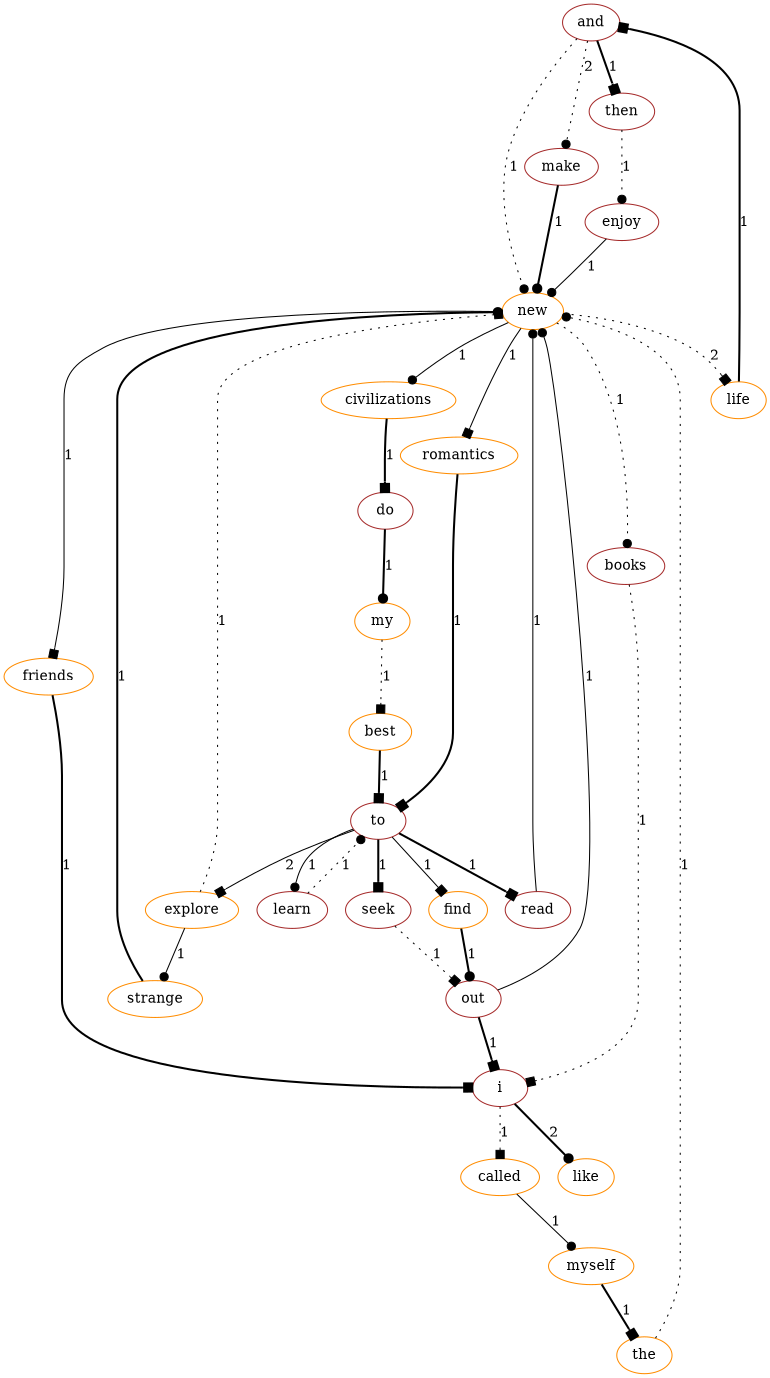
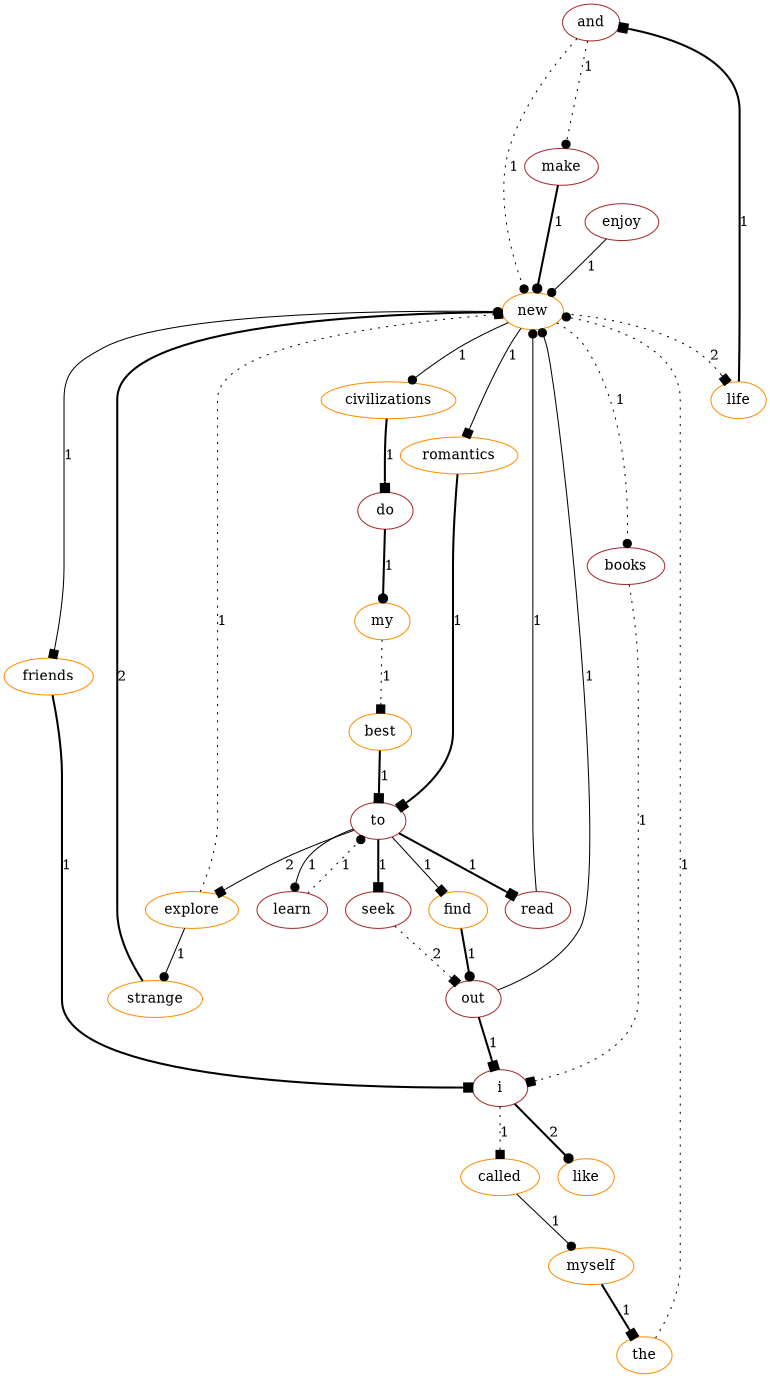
edge "and" -> "make": label "2" -> "1"
node "then": removed
edge "strange" -> "new": label "1" -> "2"
edge "seek" -> "out": label "1" -> "2"
